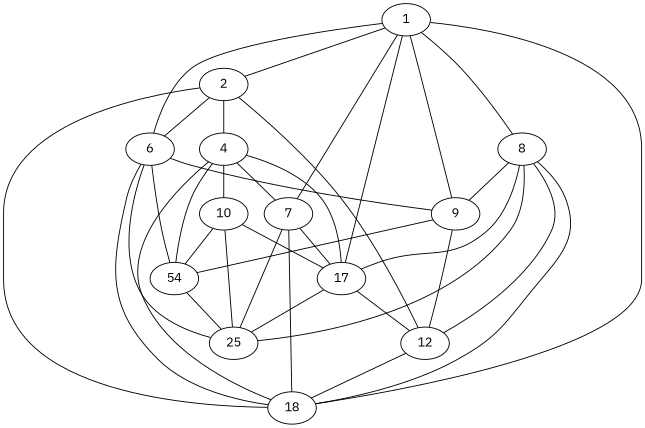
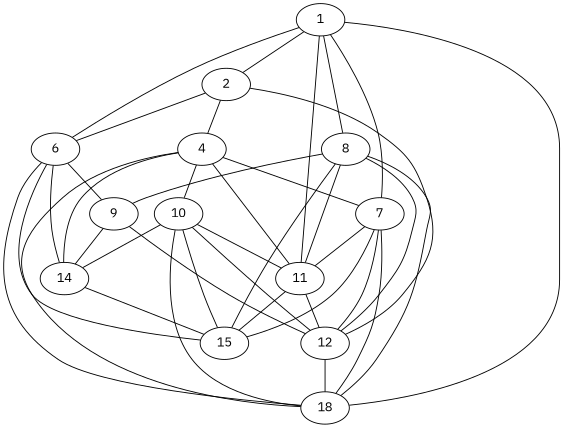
edge "1" -- "9": removed
node "54": label "54" -> "14"
node "17": label "17" -> "11"
edge "10" -- "12": added
edge "2" -- "18": now "10" -- "18"
edge "7" -- "12": added
node "25": label "25" -> "15"
